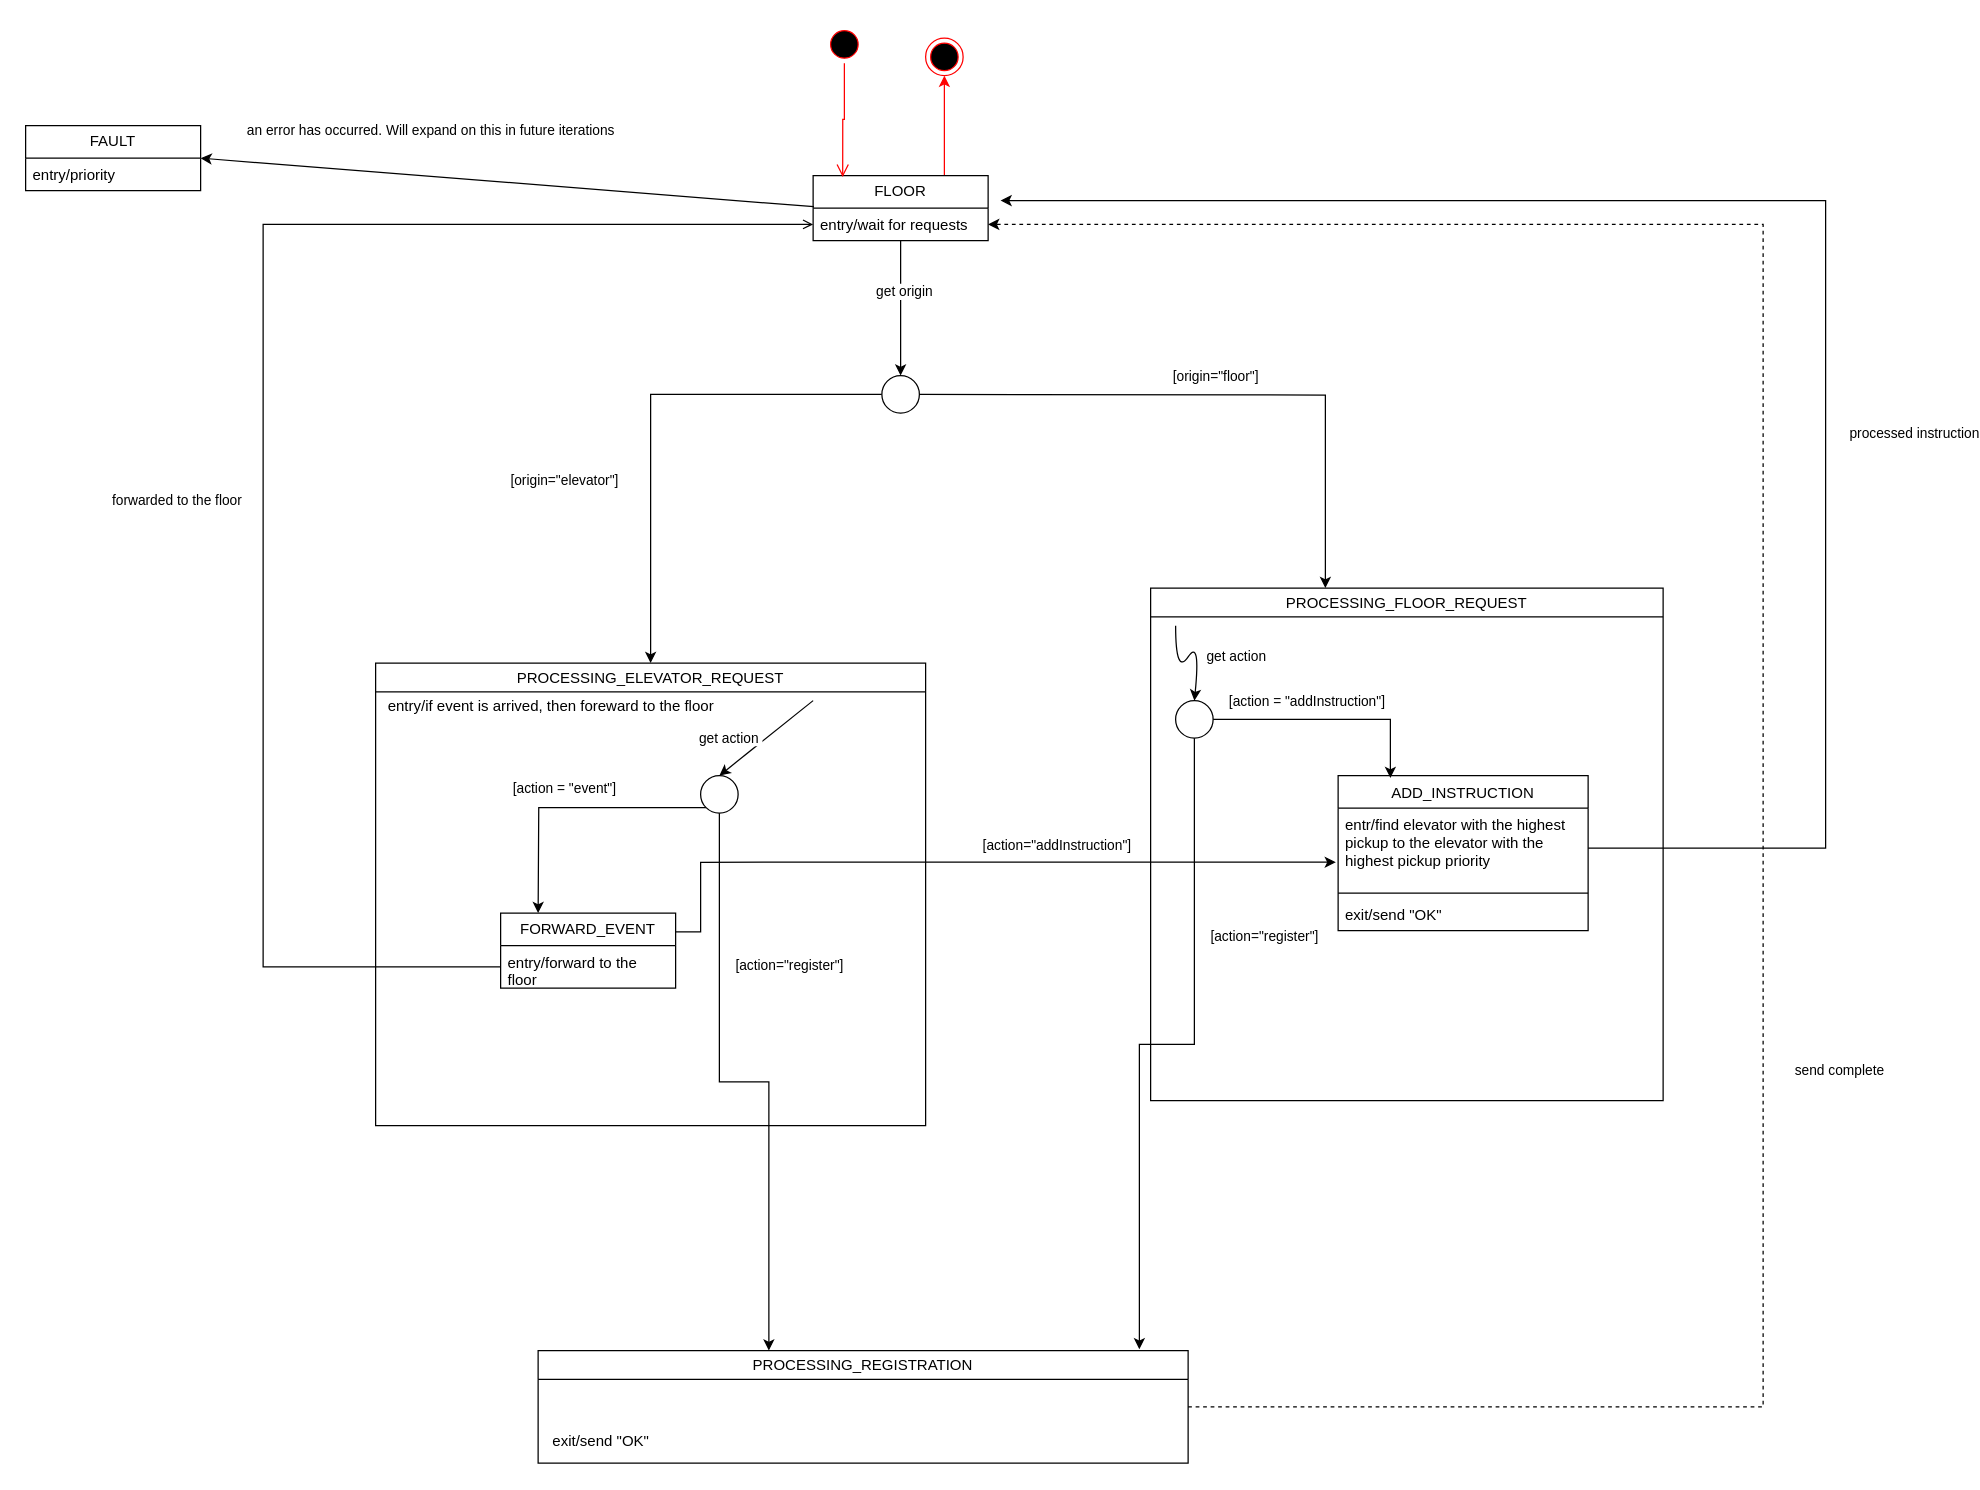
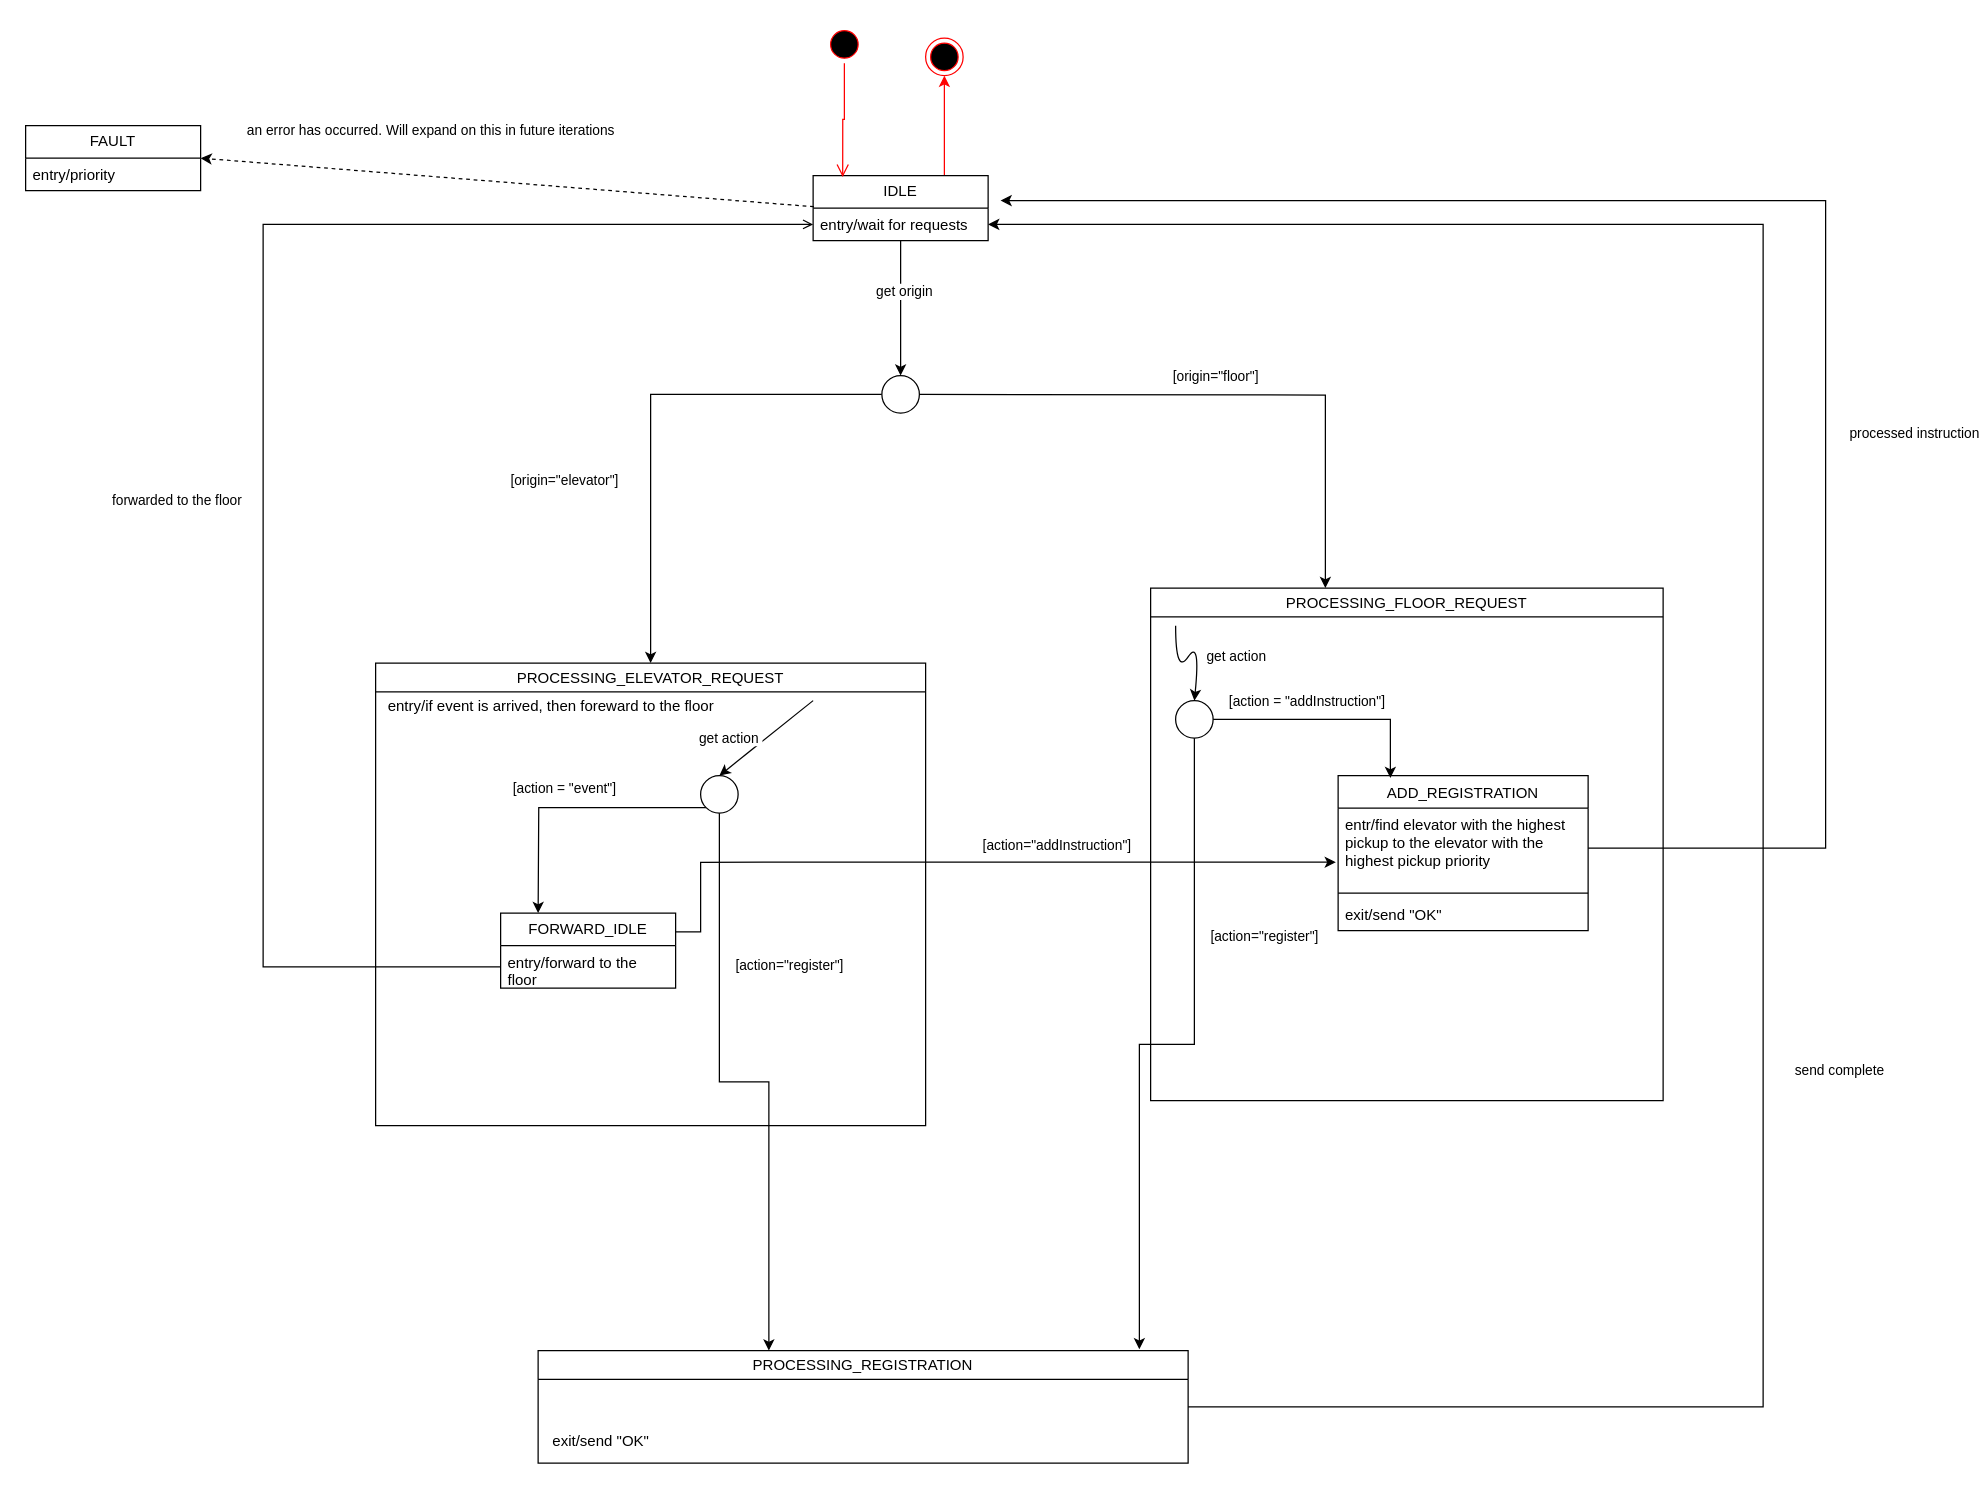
edge "entry/wait for requests" -> "FAULT": style solid -> dashed
node "FLOOR": label "FLOOR" -> "IDLE"
edge "PROCESSING_REGISTRATION" -> "entry/wait for requests": style dashed -> solid
node "ADD_INSTRUCTION": label "ADD_INSTRUCTION" -> "ADD_REGISTRATION"
node "FORWARD_EVENT": label "FORWARD_EVENT" -> "FORWARD_IDLE"
